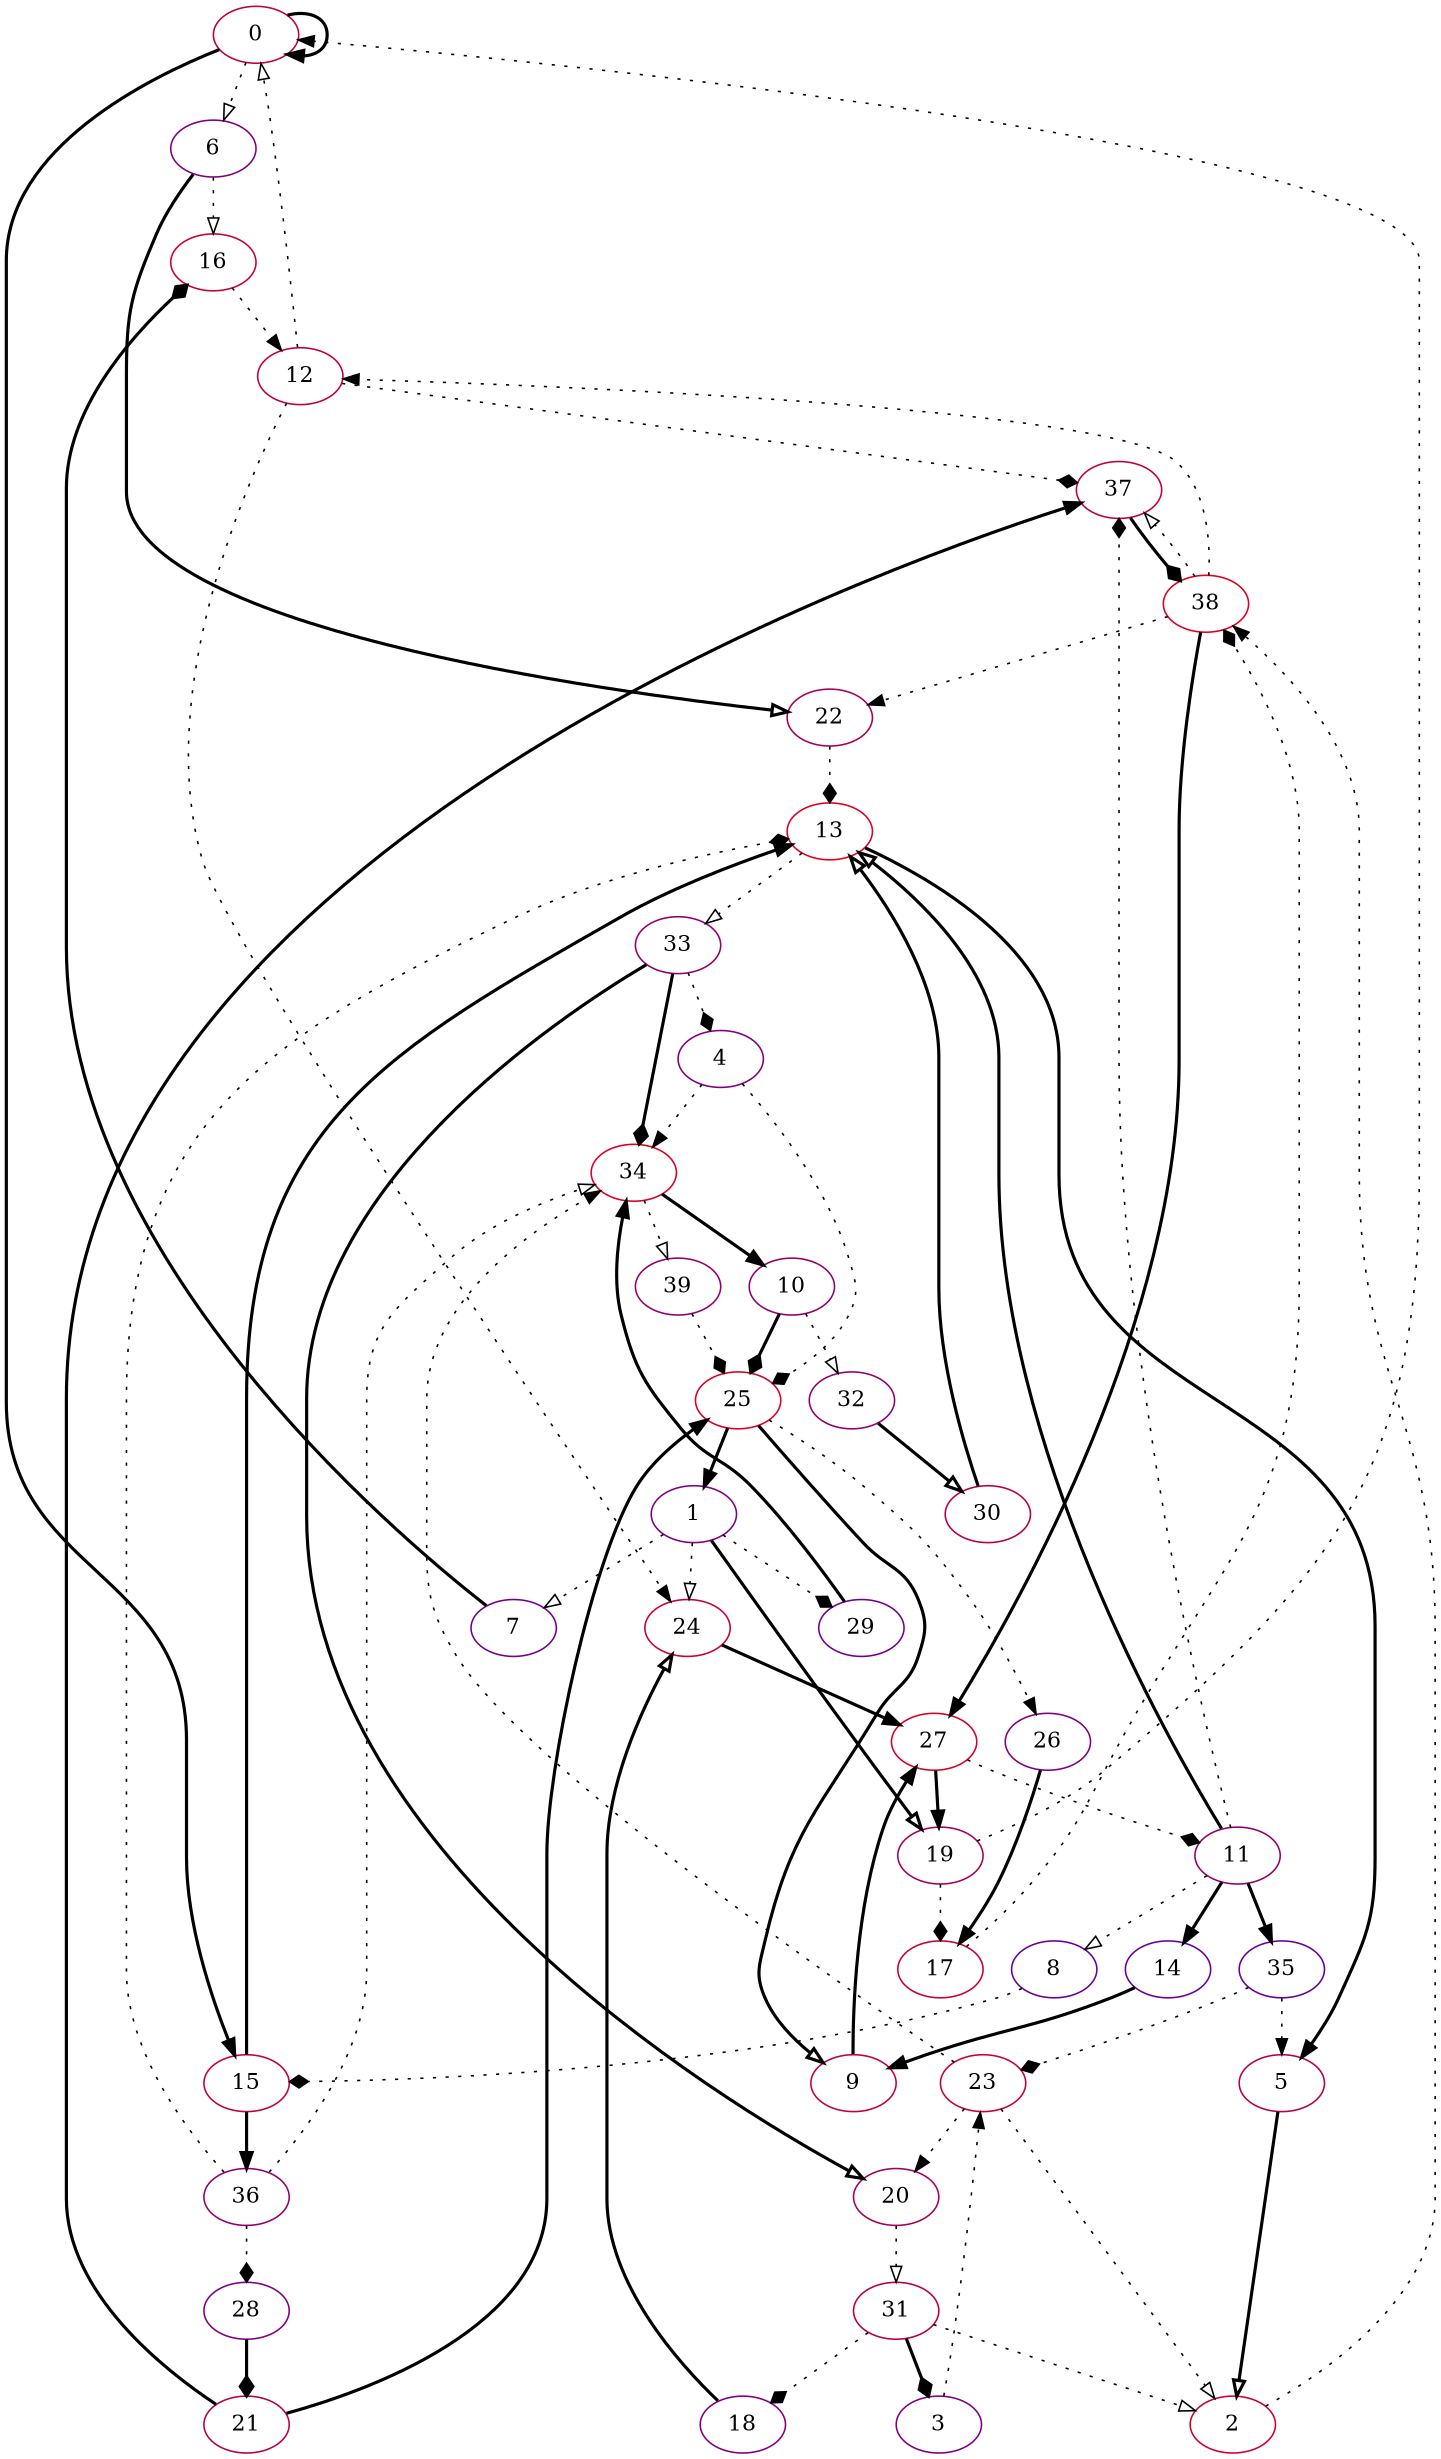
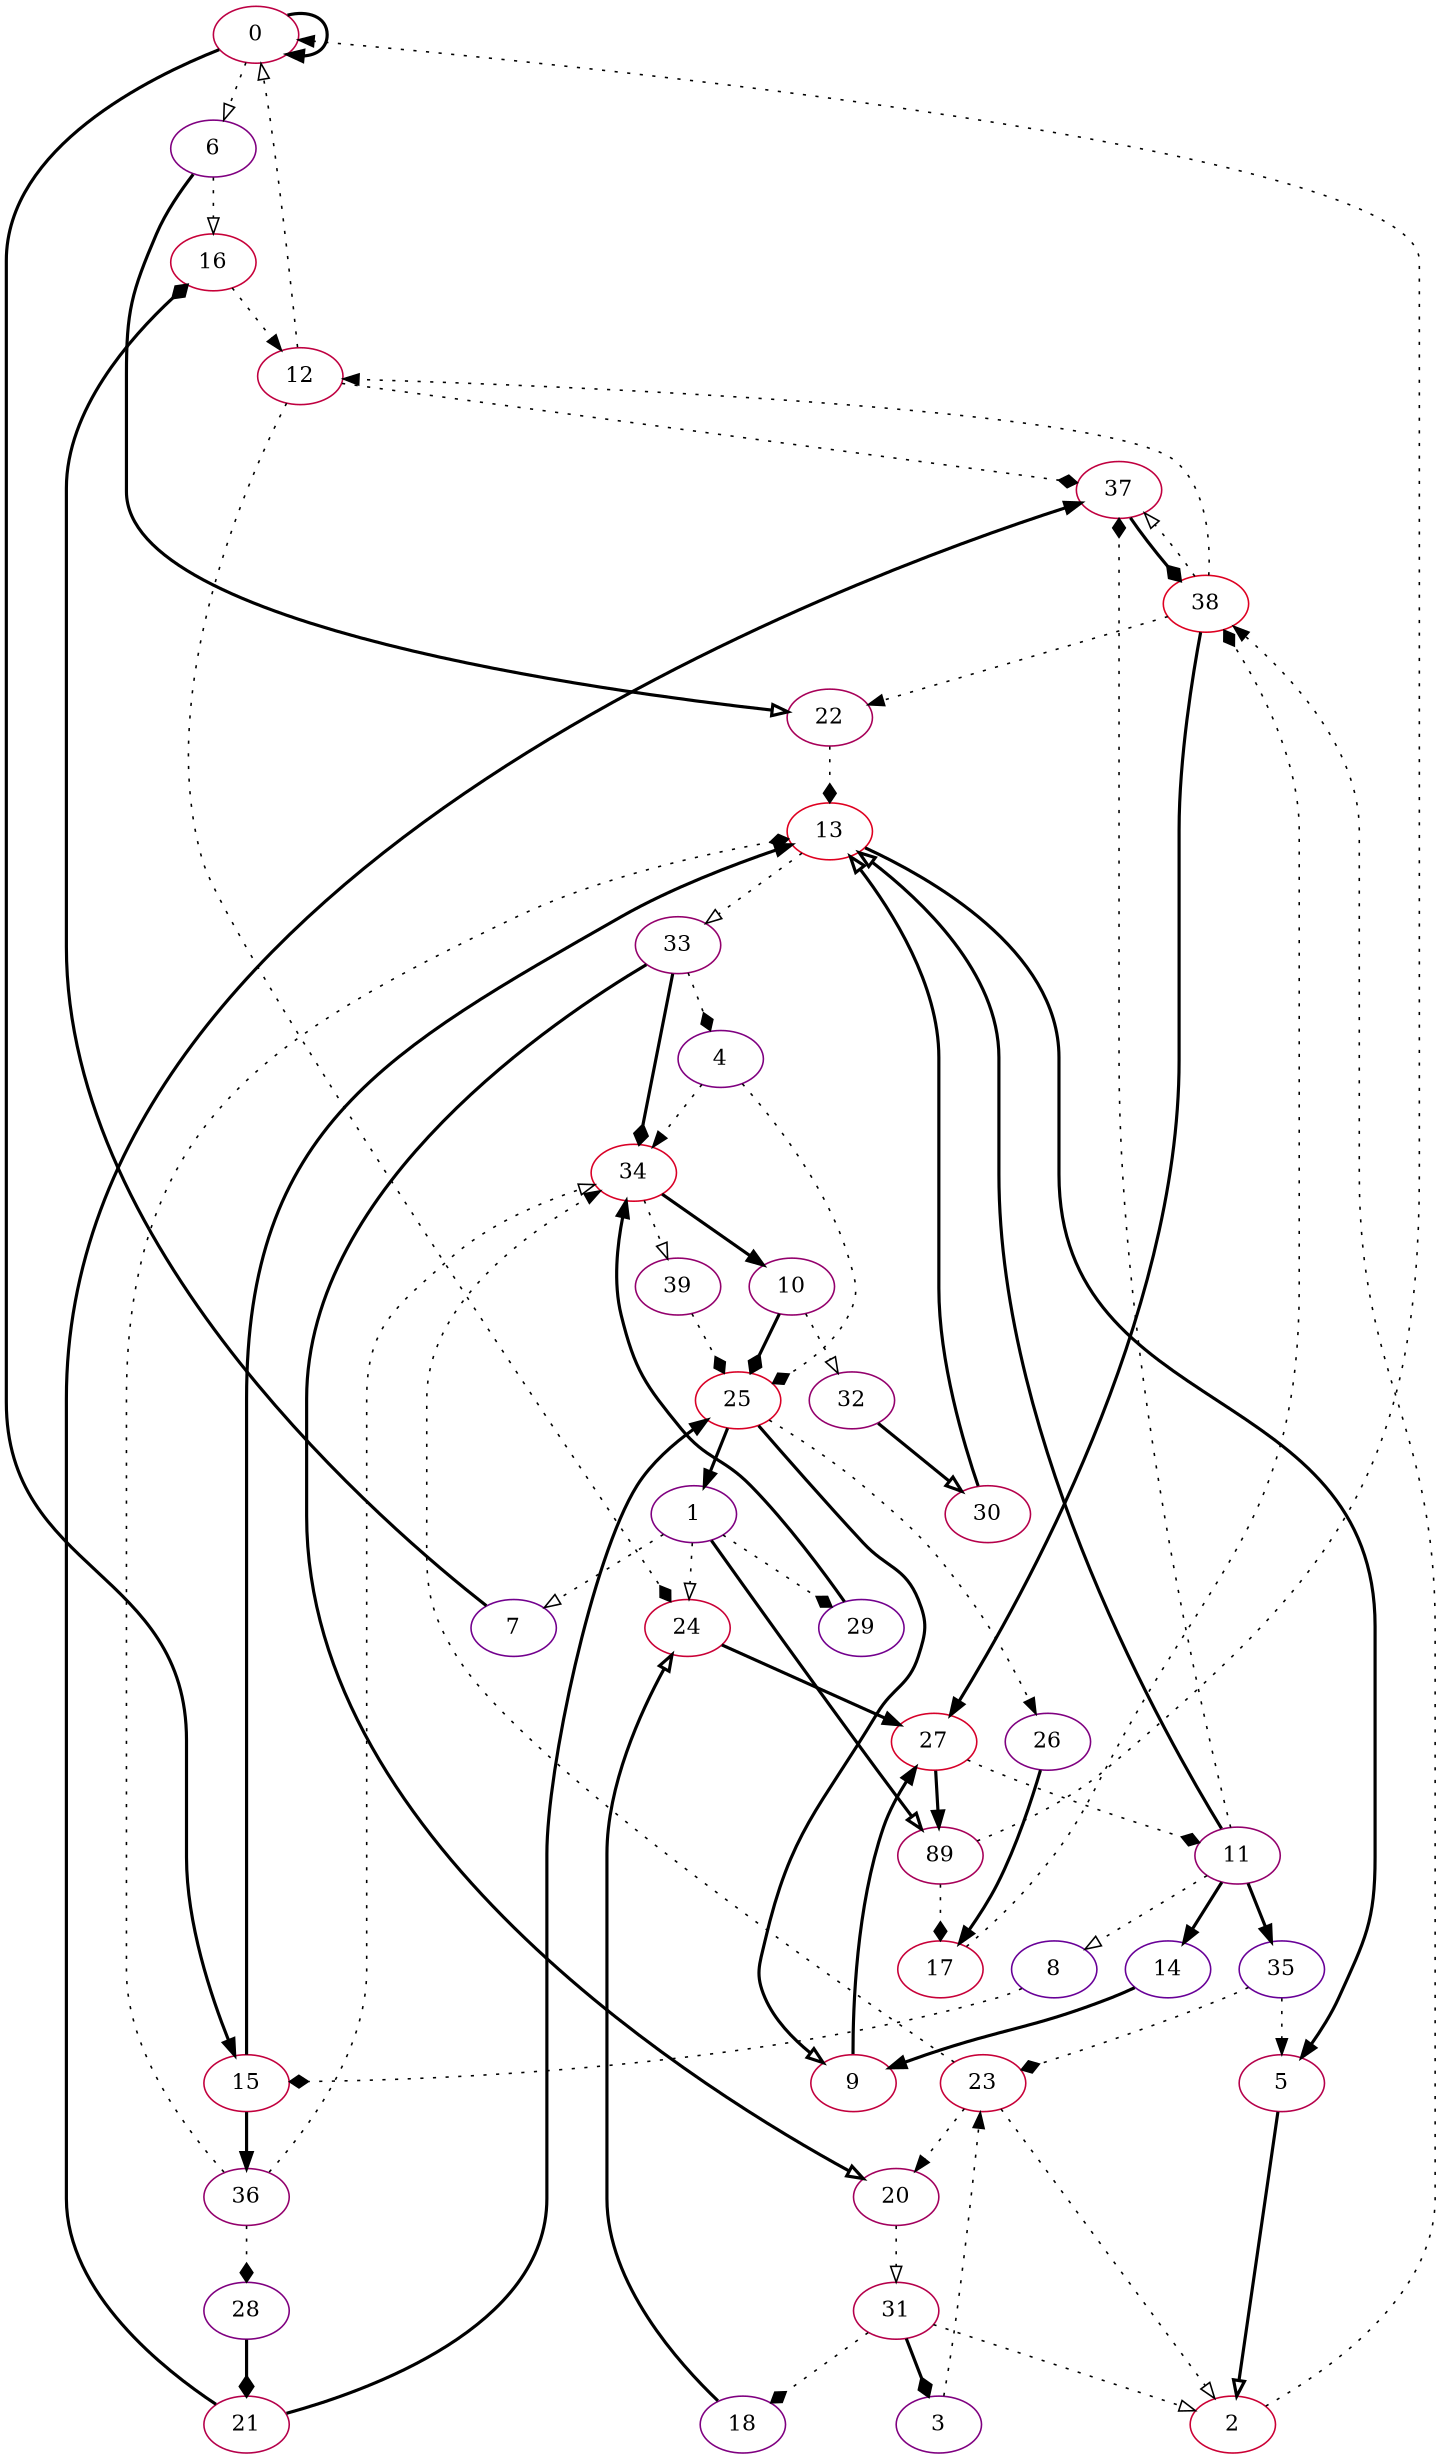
edge "12" -> "24": arrowhead normal -> diamond
node "19": label "19" -> "89"
